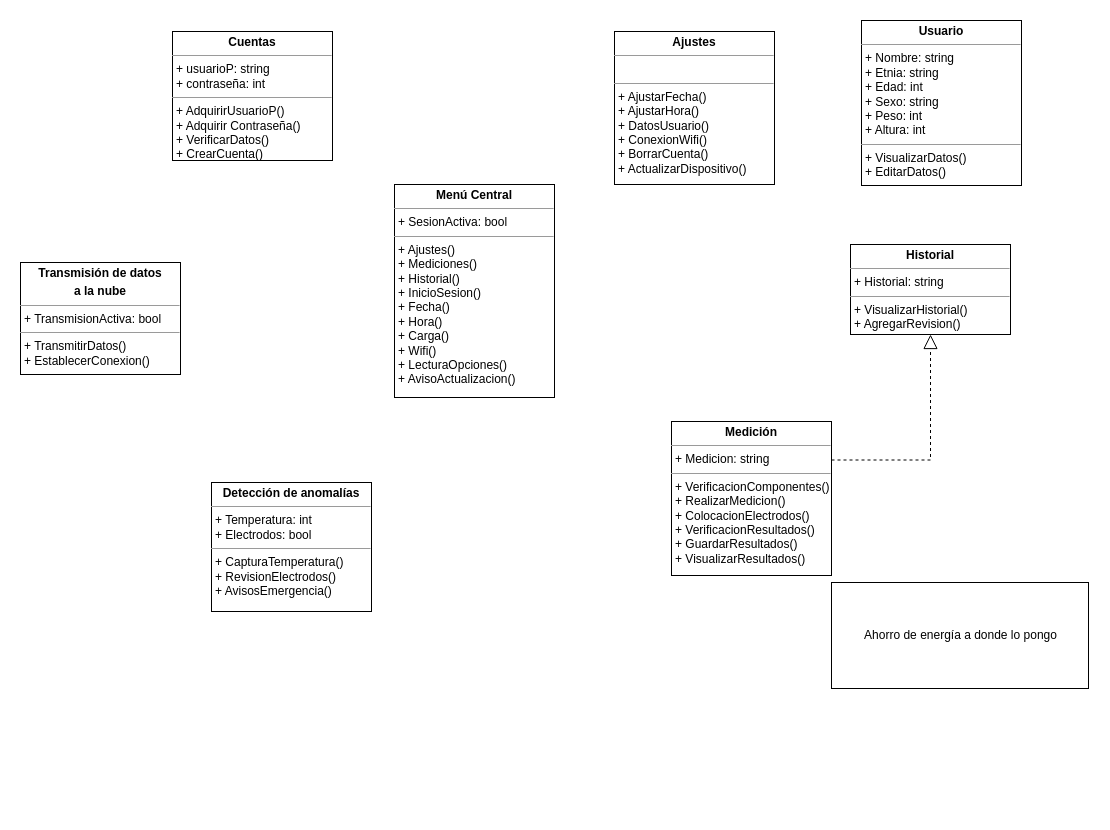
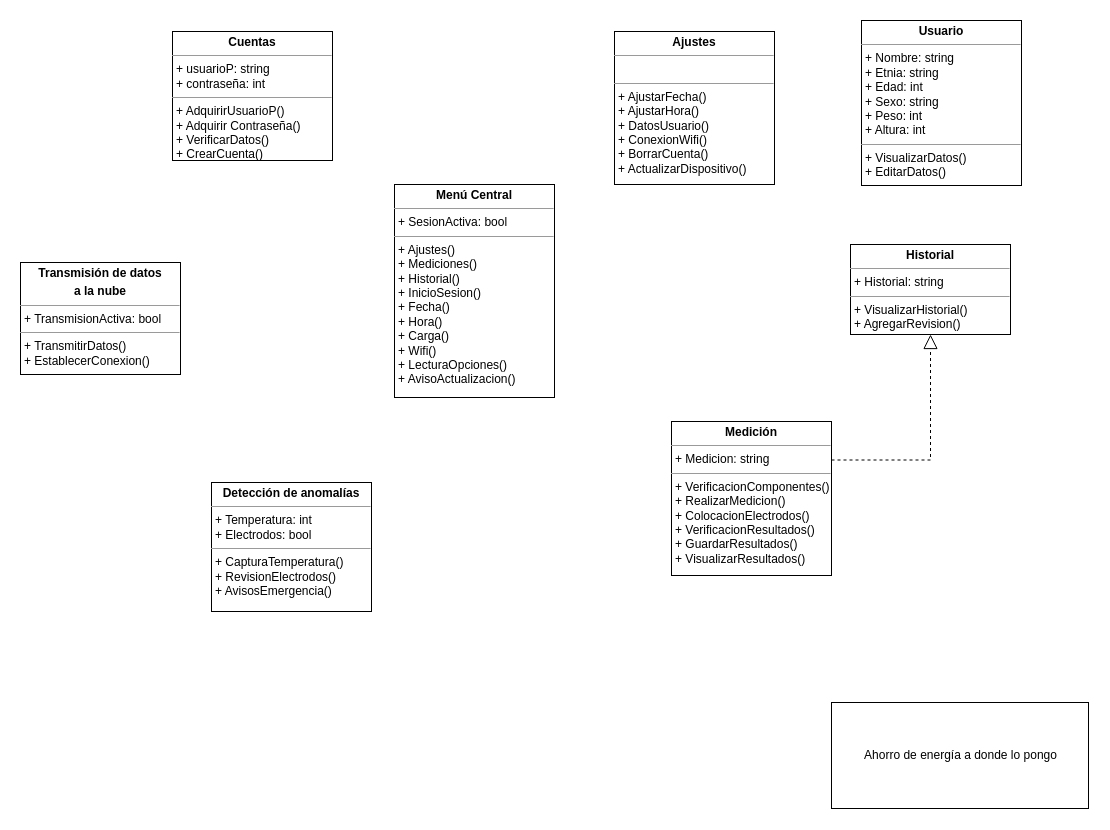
node "Ahorro de energía a donde lo pongo": moved (960, 636) -> (960, 756)
